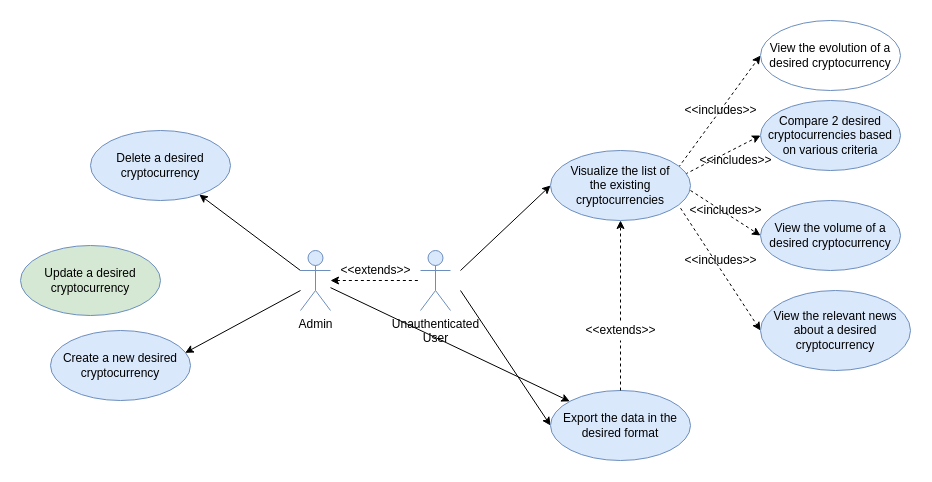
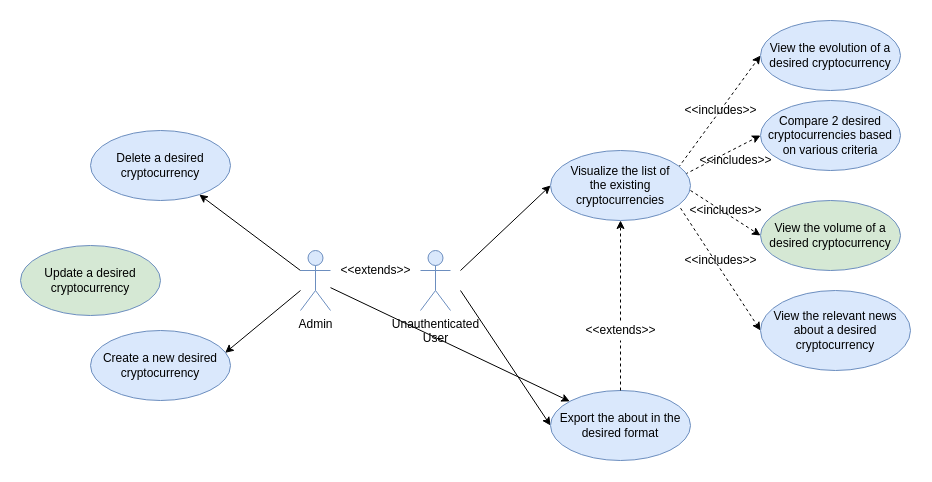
node "View the evolution of a desired cryptocurrency": fillcolor #ffffff -> #dae8fc
node "View the volume of a desired cryptocurrency": fillcolor #dae8fc -> #d5e8d4
edge "Unauthenticated User" -> "Admin": removed
node "Create a new desired cryptocurrency": moved (121, 366) -> (161, 366)
node "Export the data in the desired format": label "Export the data in the desired format" -> "Export the about in the desired format"
